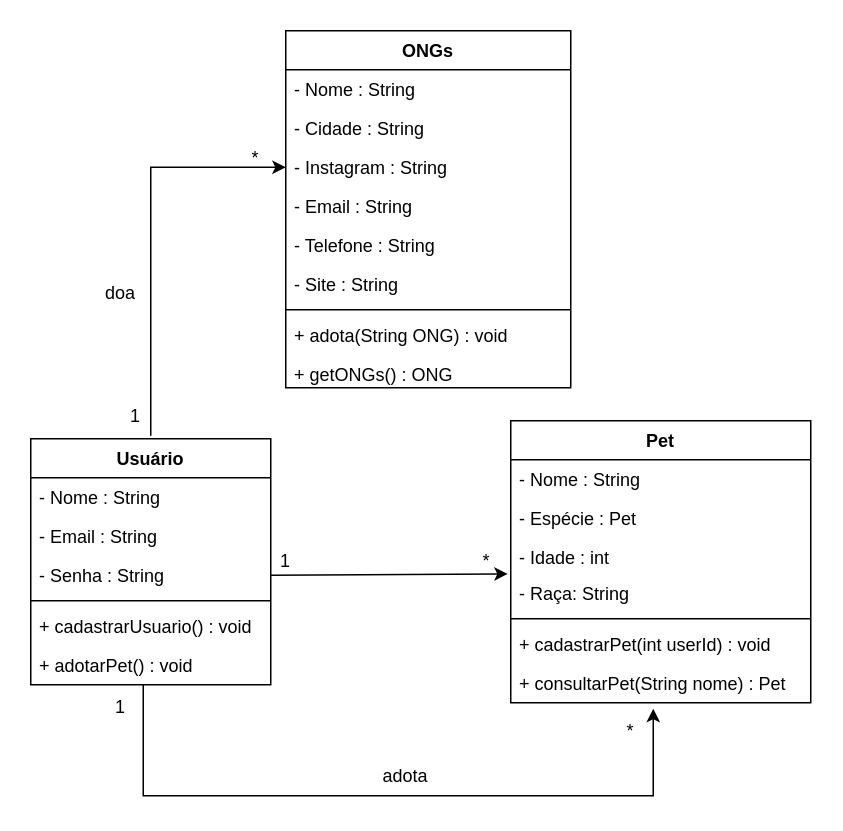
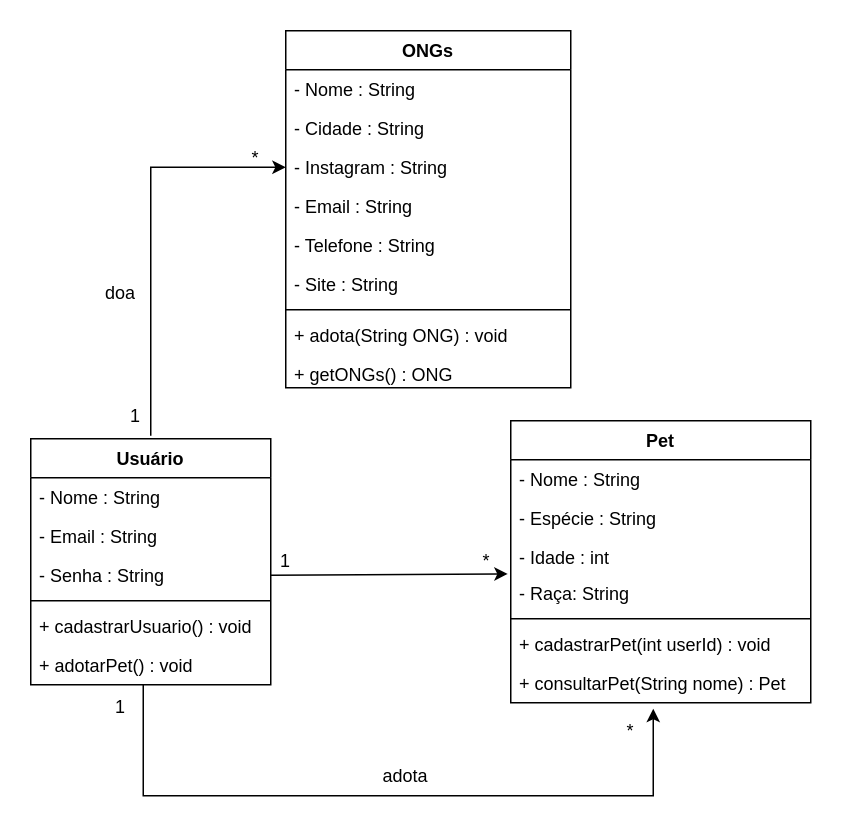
node "- Espécie : Pet": label "- Espécie : Pet" -> "- Espécie : String"
